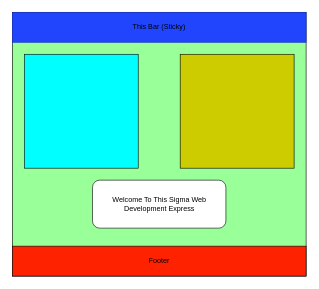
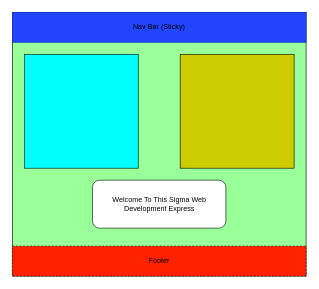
node "This Bar (Sticky)": label "This Bar (Sticky)" -> "Nav Bar (Sticky)"
node "Footer": style solid -> dashed
